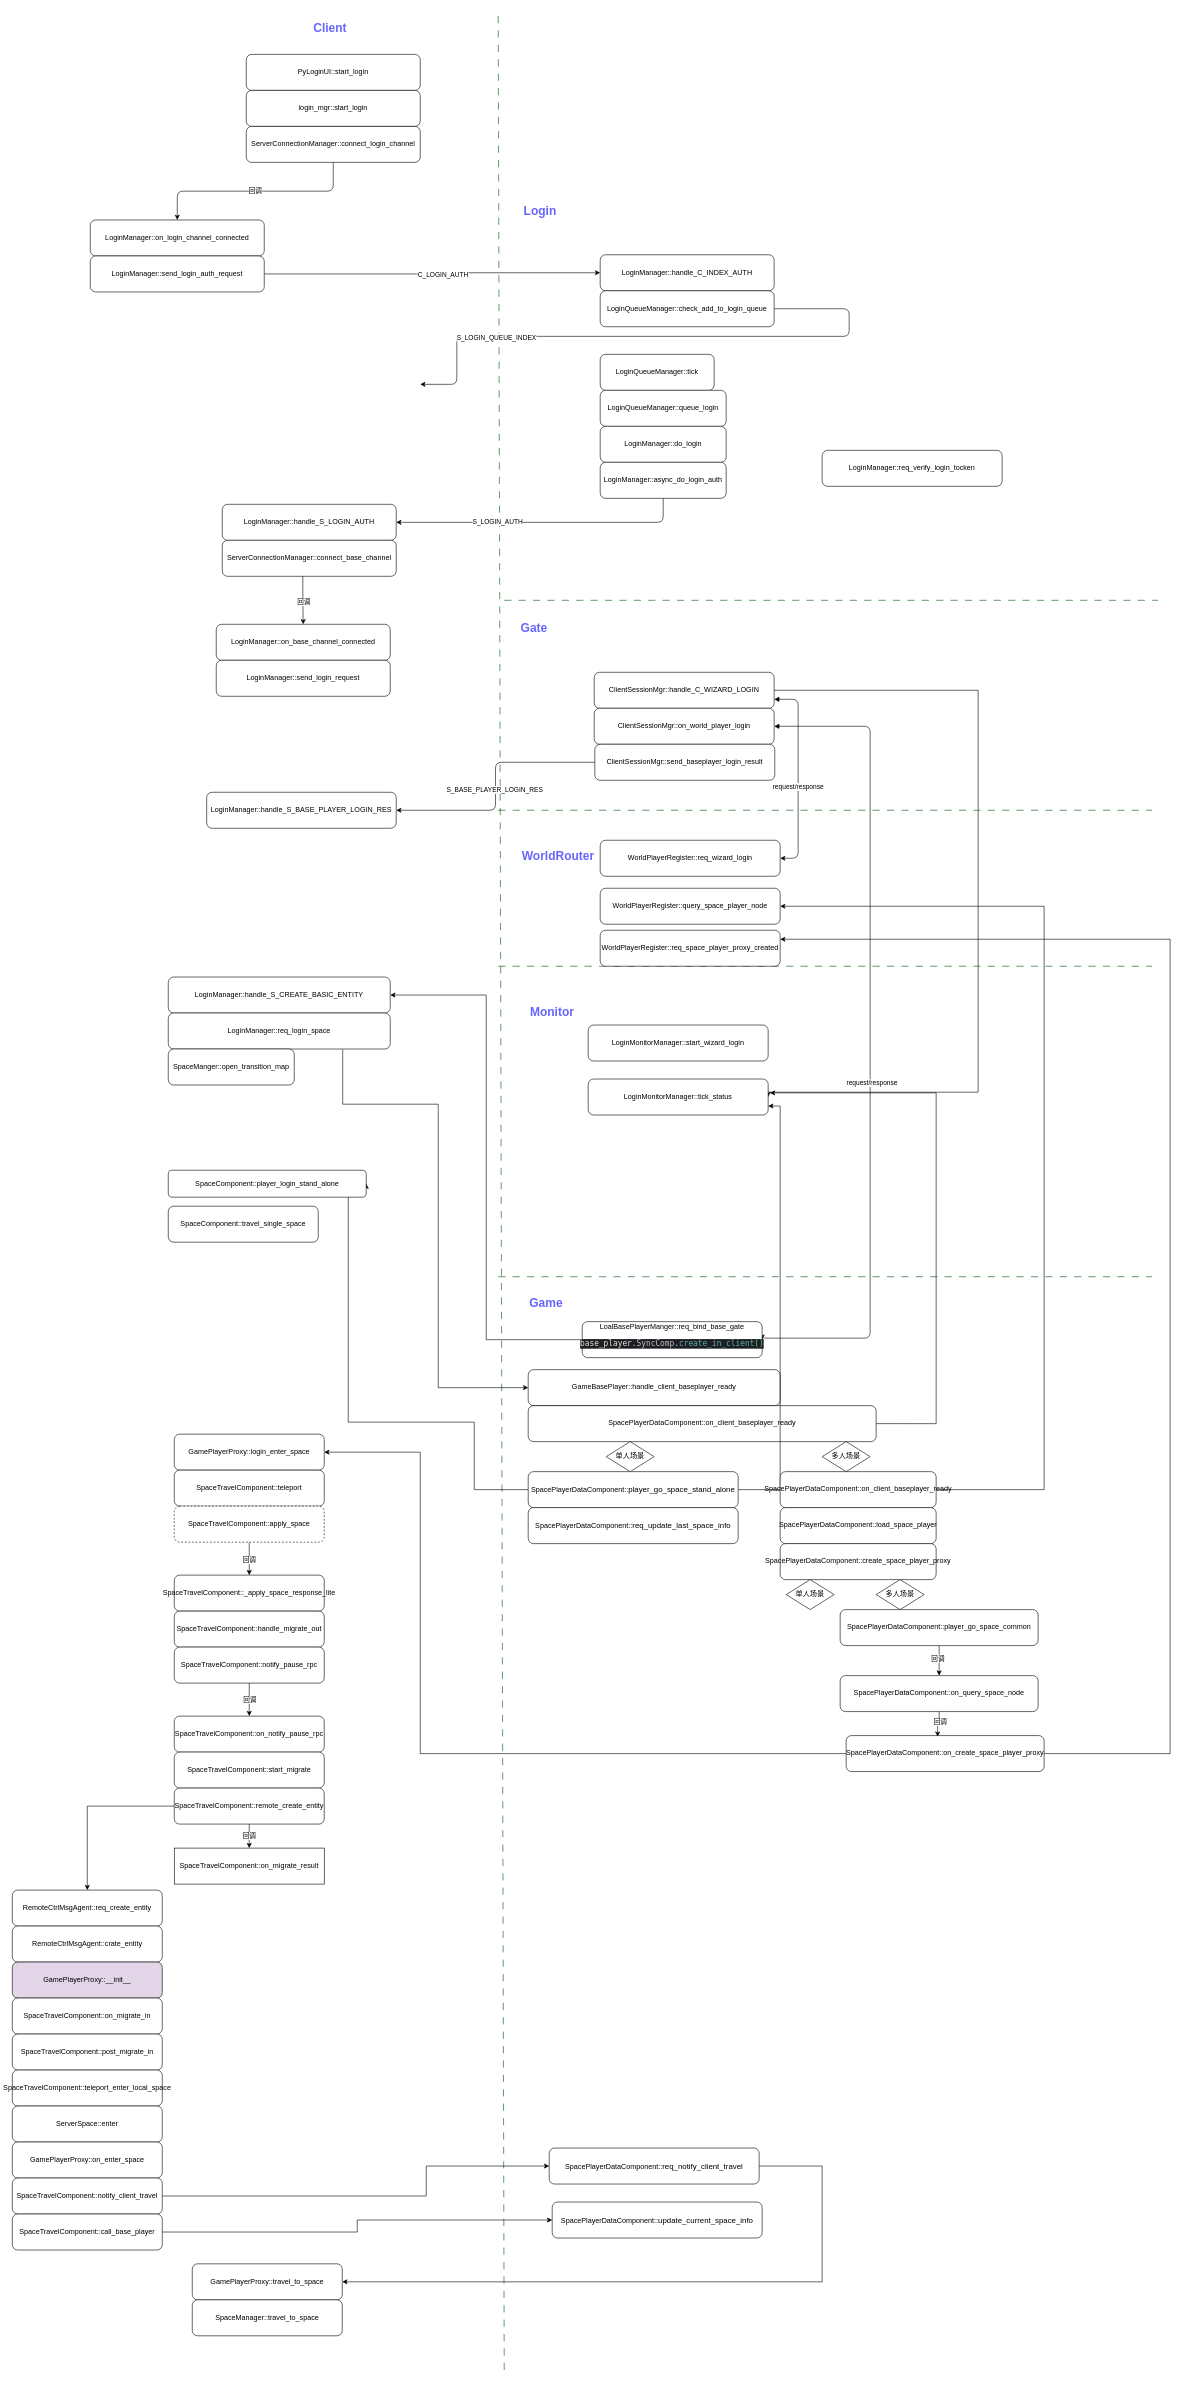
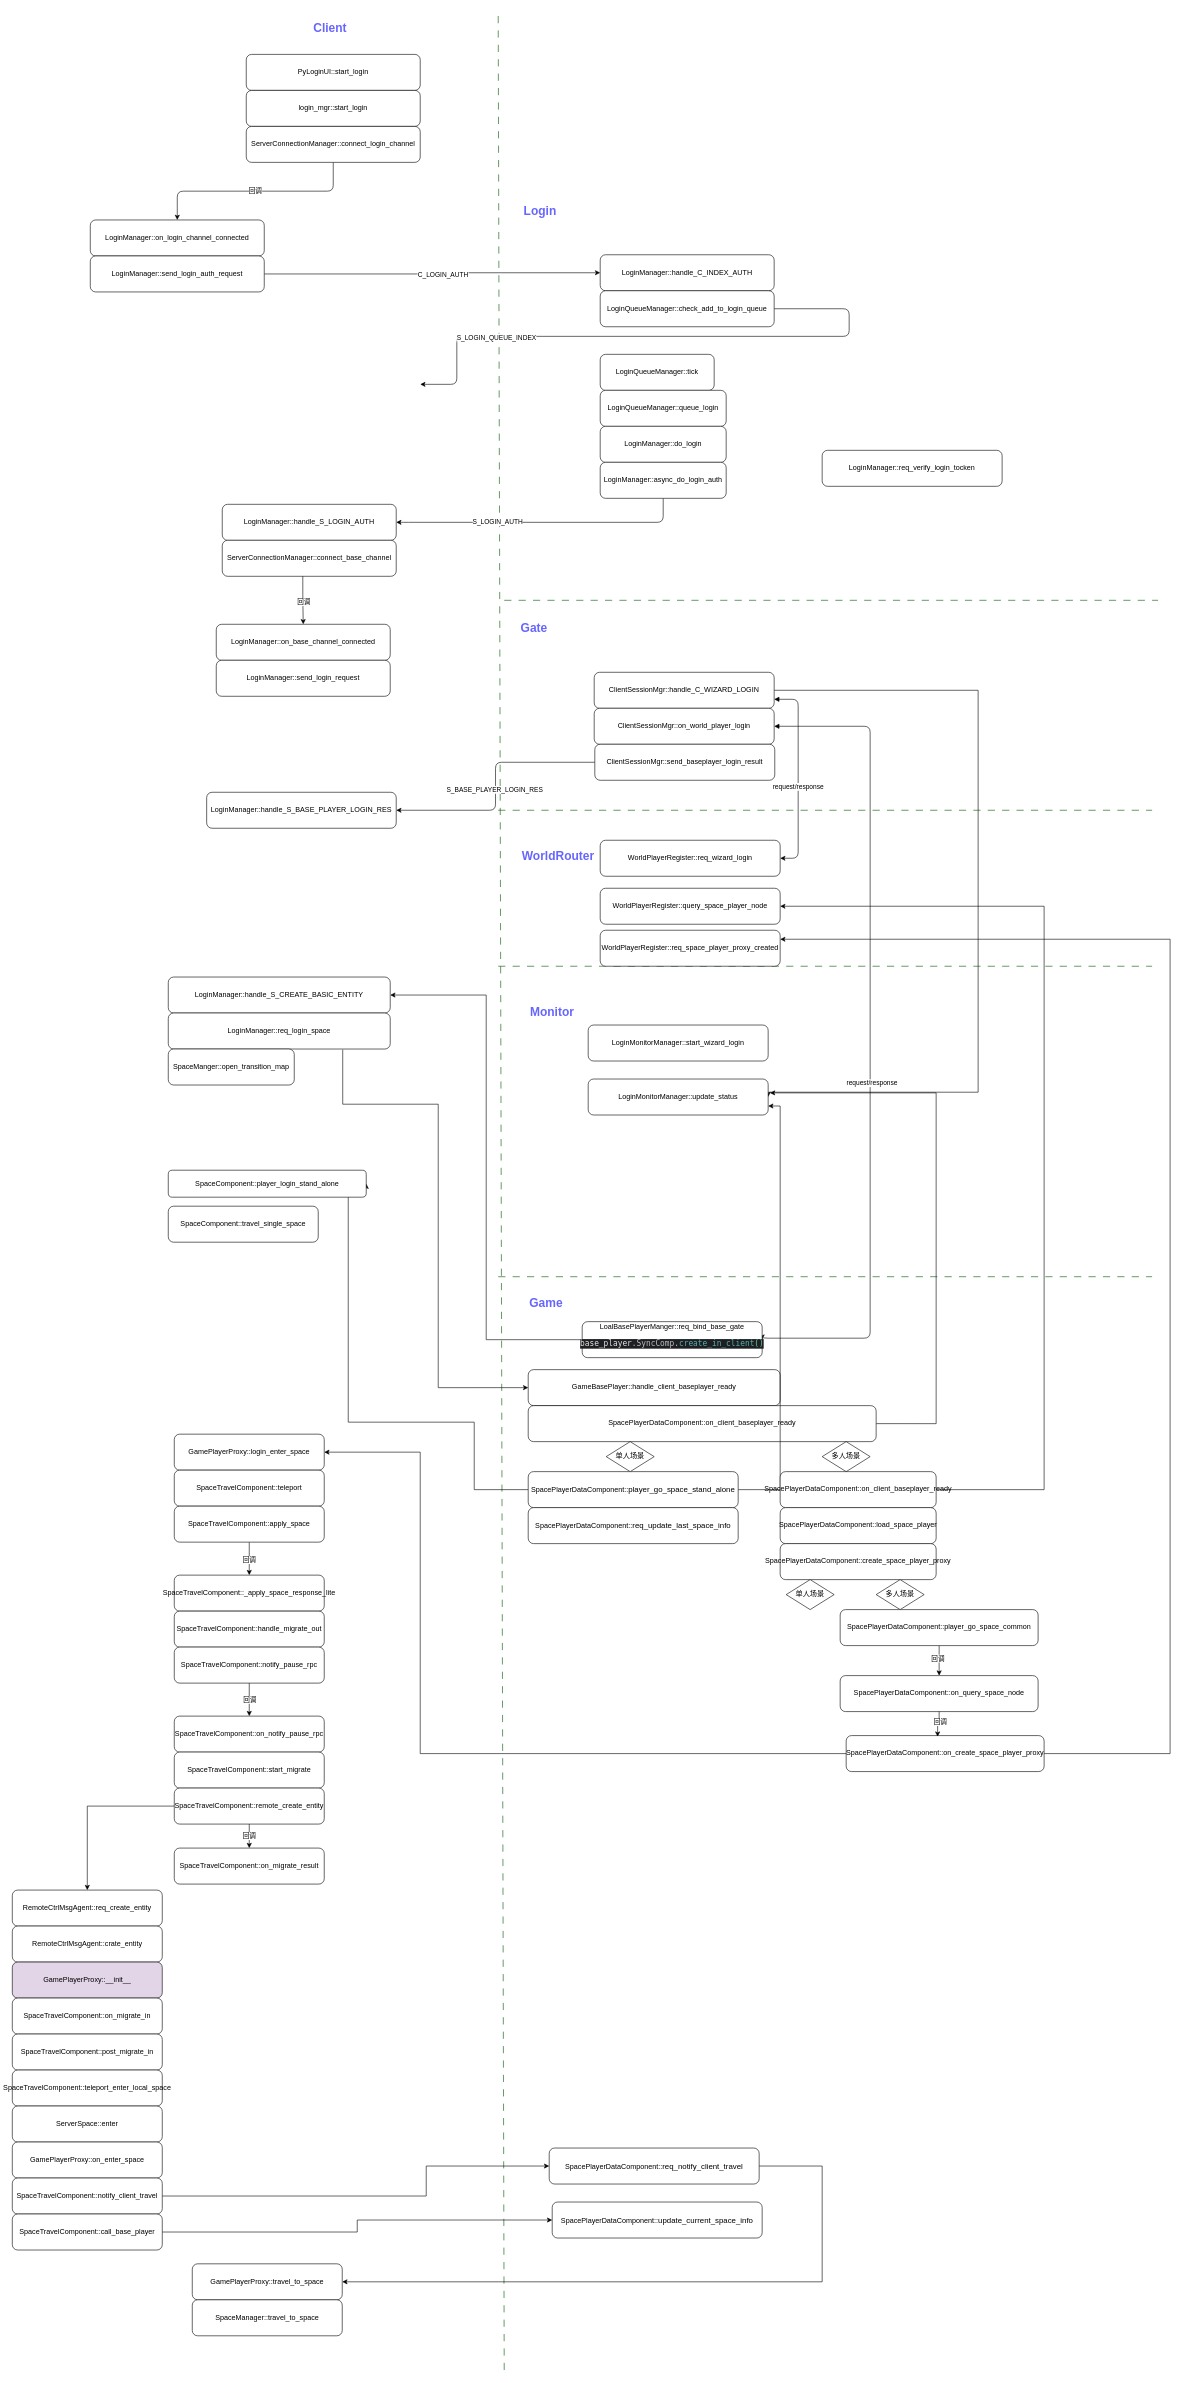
node "LoginMonitorManager::tick_status": label "LoginMonitorManager::tick_status" -> "LoginMonitorManager::update_status"
node "SpaceTravelComponent::apply_space": style dashed -> solid
node "SpaceTravelComponent::on_migrate_result": shape rectangle -> rounded rectangle
